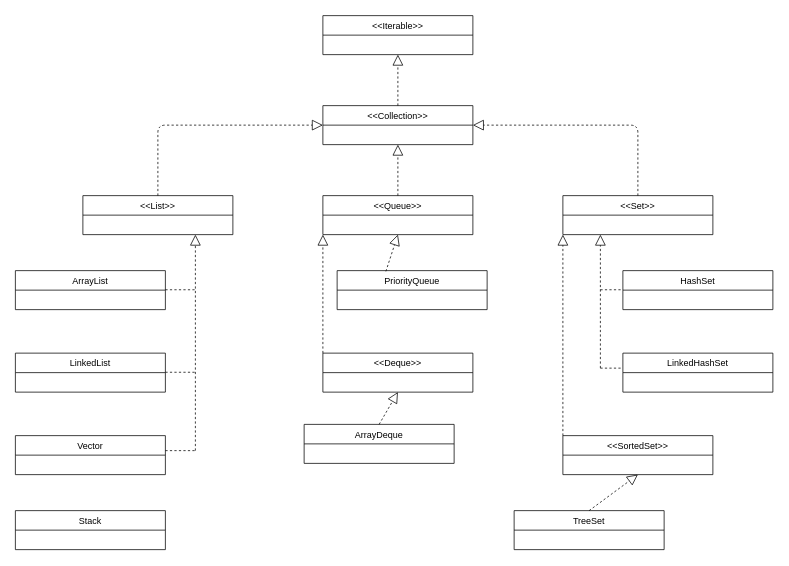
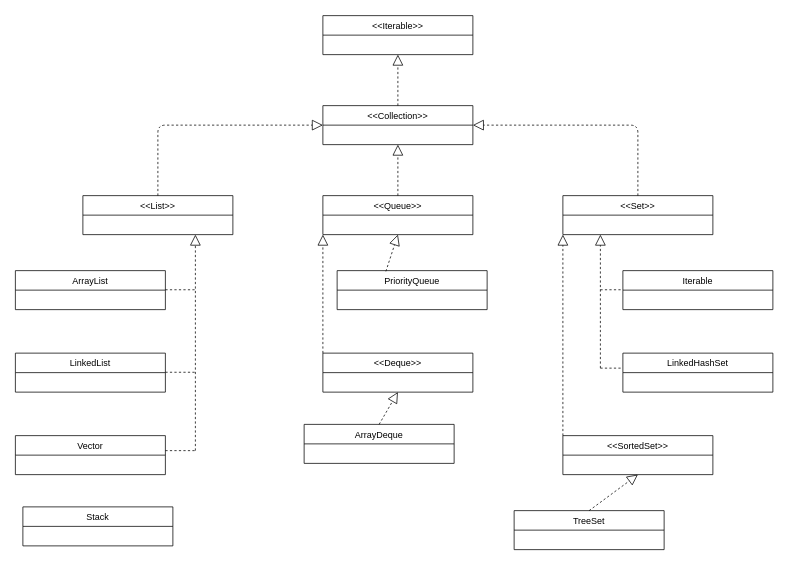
node "HashSet": label "HashSet" -> "Iterable"
node "Stack": moved (90, 530) -> (98, 526)
